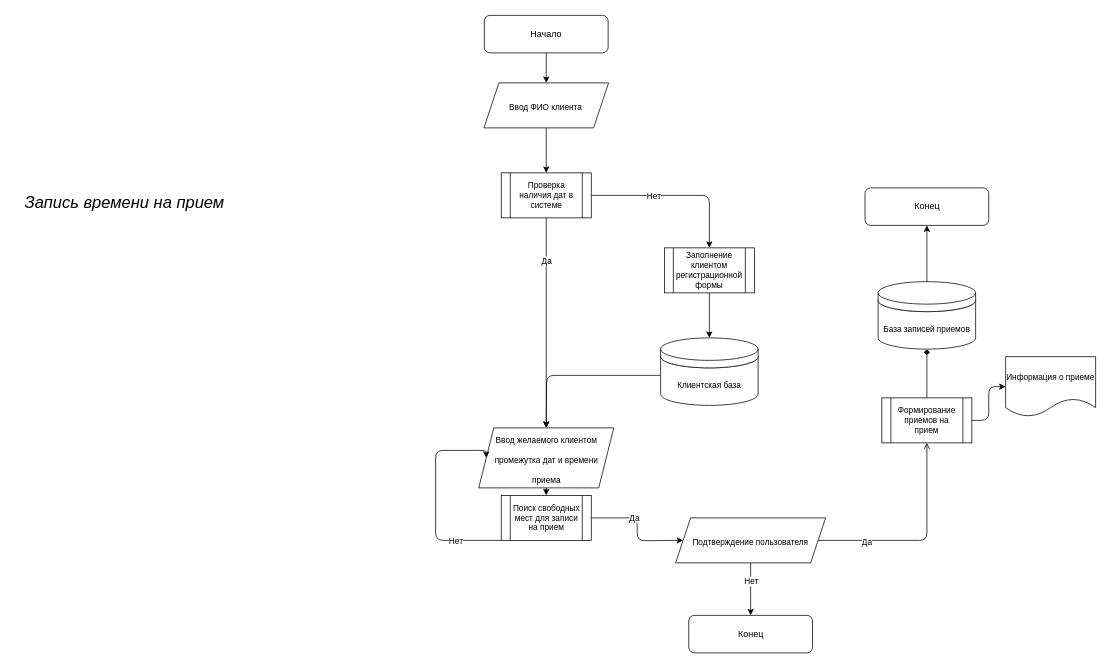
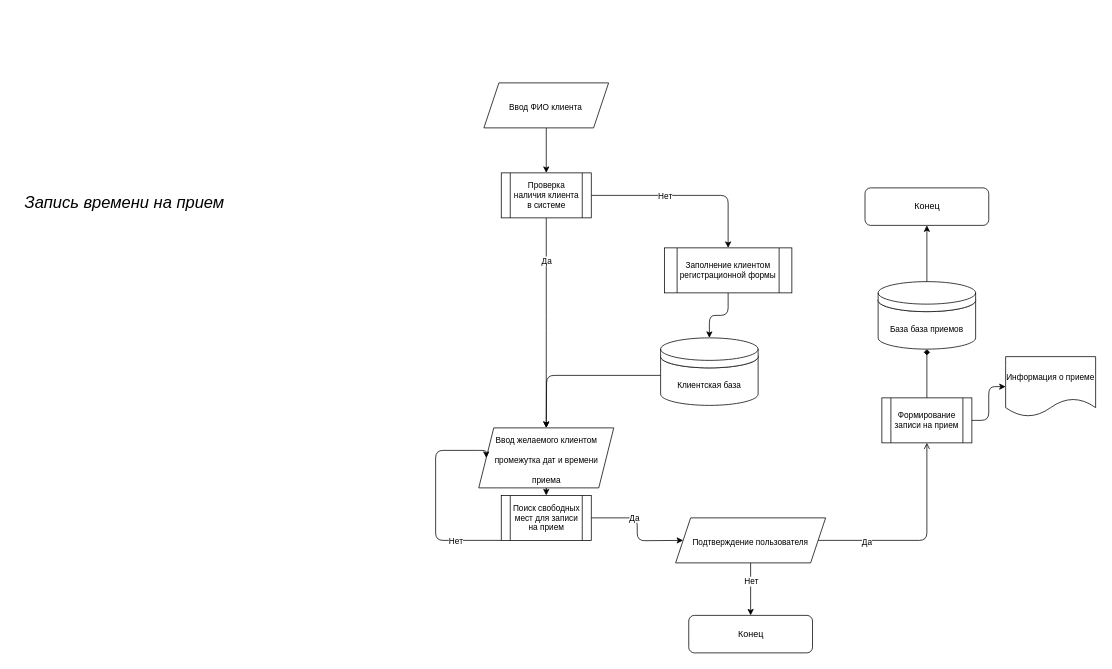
node "Начало": removed
edge "Начало" -> "Ввод ФИО клиента": removed
node "Проверка наличия дат в системе": label "Проверка наличия дат в системе" -> "Проверка наличия клиента в системе"
node "Заполнение клиентом регистрационной формы": size 90x45 -> 128x45
node "База записей приемов": label "База записей приемов" -> "База база приемов"
node "Формирование приемов на прием": label "Формирование приемов на прием" -> "Формирование записи на прием"
